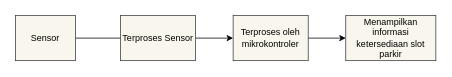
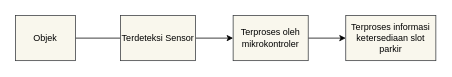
node "Sensor": label "Sensor" -> "Objek"
node "Terproses Sensor": label "Terproses Sensor" -> "Terdeteksi Sensor"
node "Menampilkan informasi ketersediaan slot parkir": label "Menampilkan informasi ketersediaan slot parkir" -> "Terproses informasi ketersediaan slot parkir"
